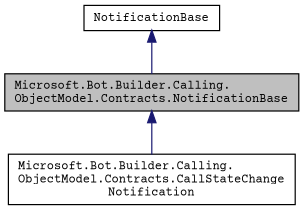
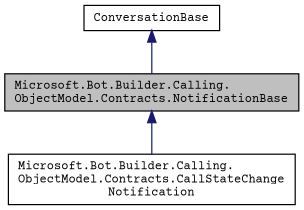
node "NotificationBase": label "NotificationBase" -> "ConversationBase"
